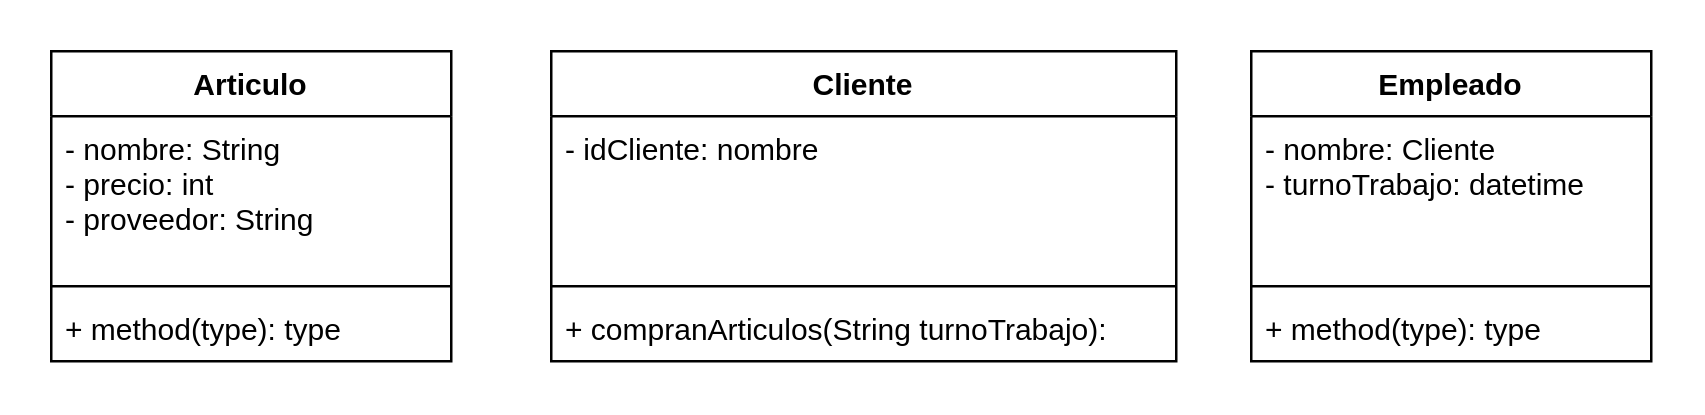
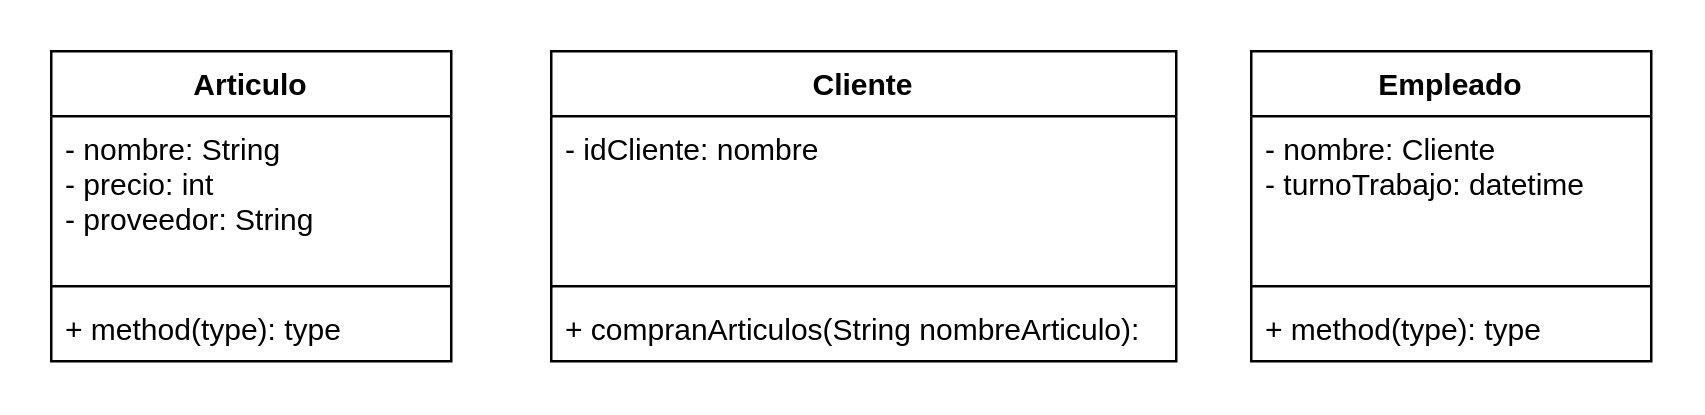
node "+ compranArticulos(String turnoTrabajo):": label "+ compranArticulos(String turnoTrabajo):" -> "+ compranArticulos(String nombreArticulo):"
